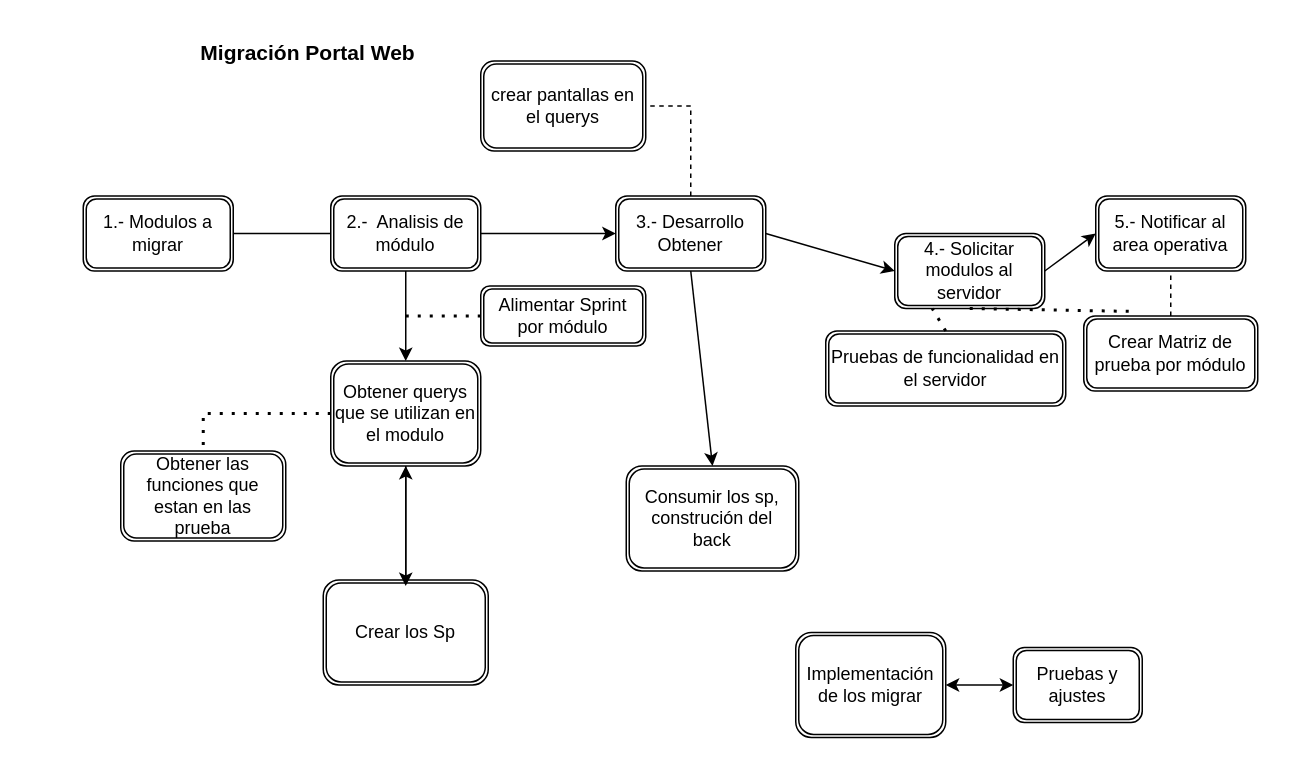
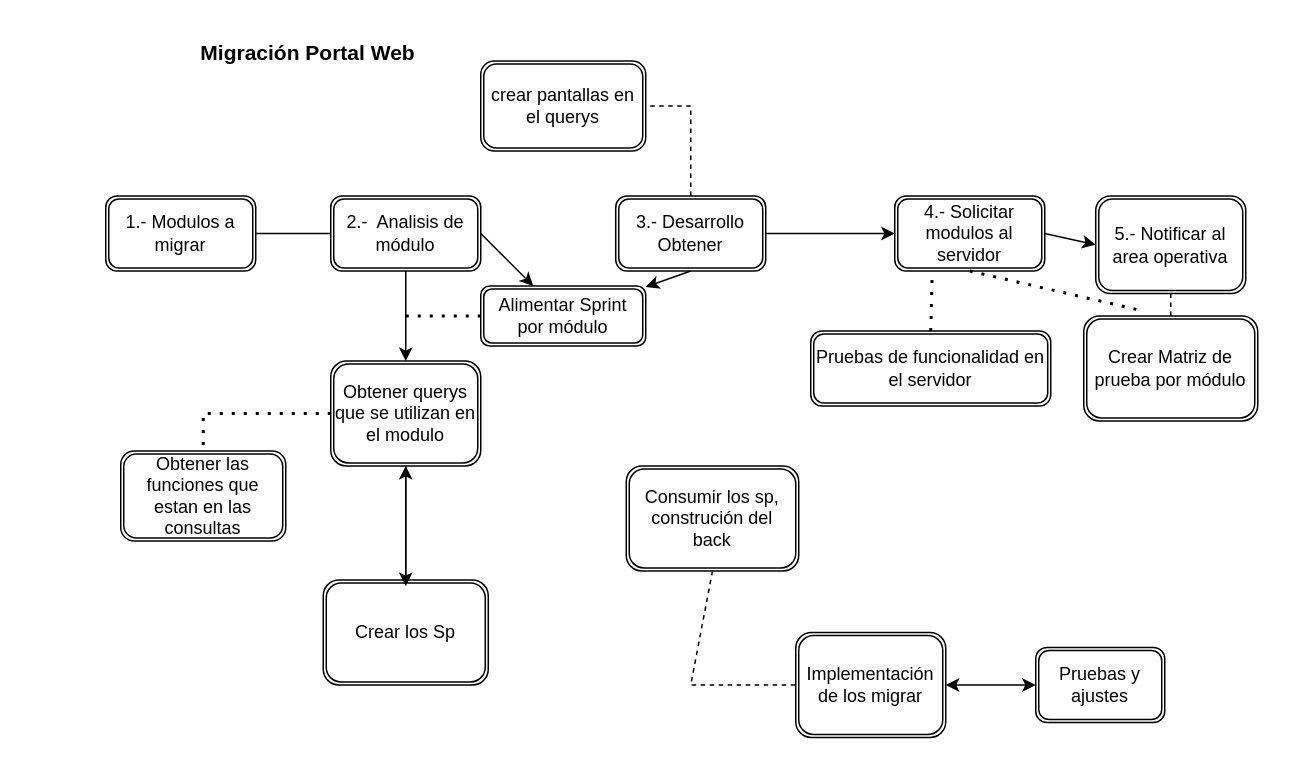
node "1.- Modulos a migrar": moved (158, 233) -> (181, 233)
edge "2.- Analisis de módulo" -> "3.- Desarrollo Obtener": now "2.- Analisis de módulo" -> "Alimentar Sprint por módulo"
node "5.- Notificar al area operativa": size 150x75 -> 150x98
node "4.- Solicitar modulos al servidor": moved (970, 271) -> (970, 233)
node "Crear Matriz de prueba por módulo": size 174x75 -> 174x105
edge "3.- Desarrollo Obtener" -> "Consumir los sp, construción del back": now "3.- Desarrollo Obtener" -> "Alimentar Sprint por módulo"
node "Pruebas de funcionalidad en el servidor": moved (946, 368) -> (931, 368)
node "Obtener las funciones que estan en las prueba": label "Obtener las funciones que estan en las prueba" -> "Obtener las funciones que estan en las consultas"
edge "Consumir los sp, construción del back" -- "Implementación de los migrar": added
node "Pruebas y ajustes": moved (1078, 685) -> (1100, 685)
